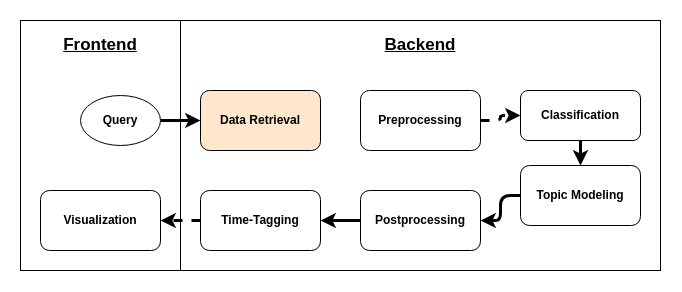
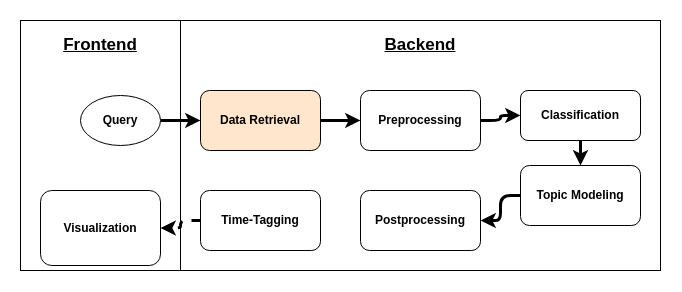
edge "Preprocessing" -> "Classification": style dashed -> solid
edge "Data Retrieval" -> "Preprocessing": added
node "Visualization": size 120x60 -> 120x75
edge "Postprocessing" -> "Time-Tagging": removed
